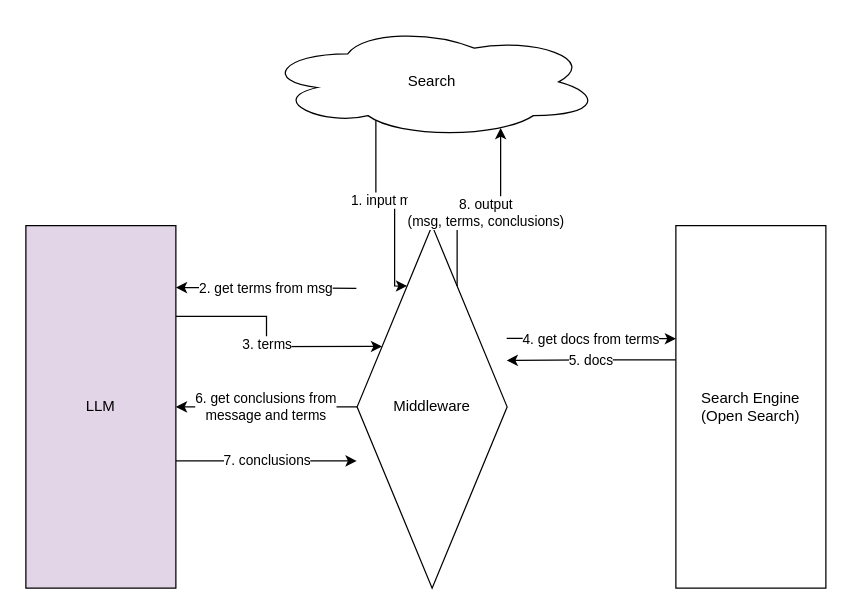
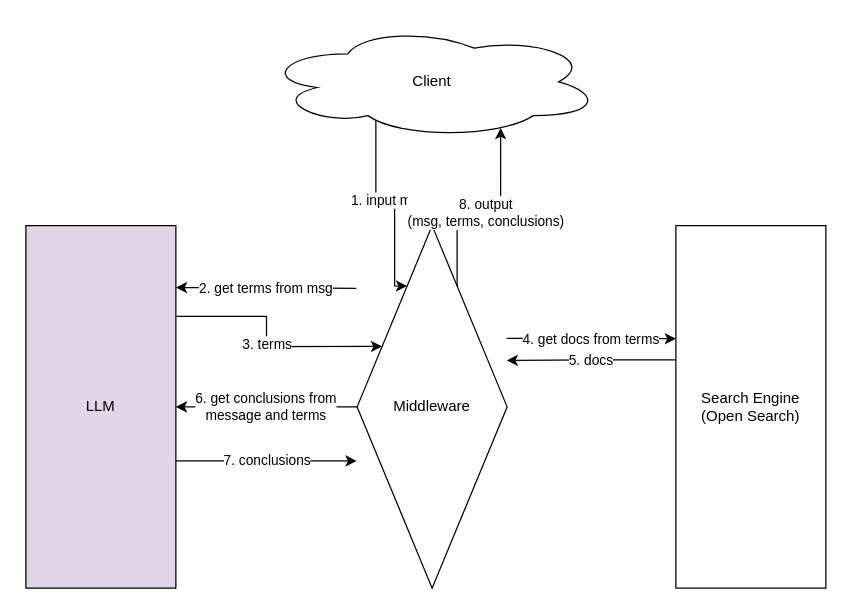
node "Search": label "Search" -> "Client"
